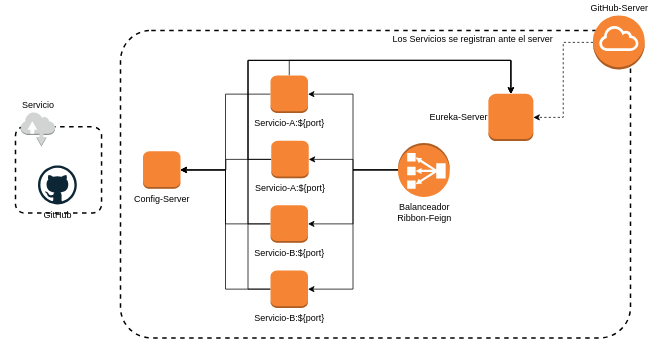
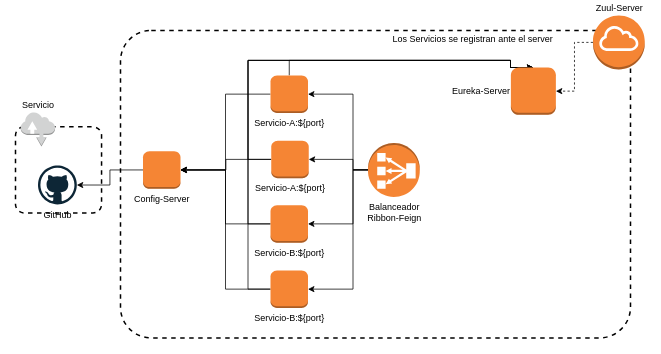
node "GitHub-Server": label "GitHub-Server" -> "Zuul-Server"
node "Eureka-Server": moved (511, 117) -> (533, 91)
node "Balanceador Ribbon-Feign": moved (424, 170) -> (394, 170)
edge "Config-Server" -> "GitHub": added
